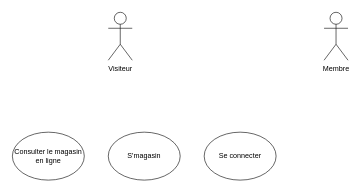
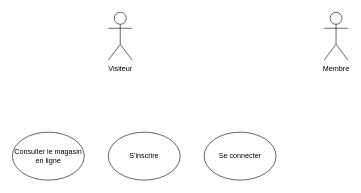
node "S'magasin": label "S'magasin" -> "S'inscrire"
